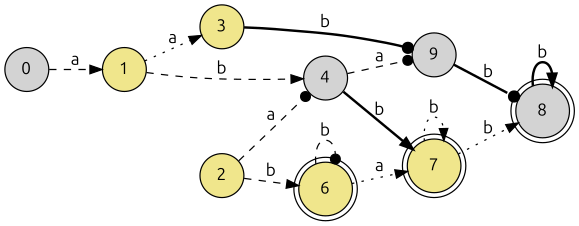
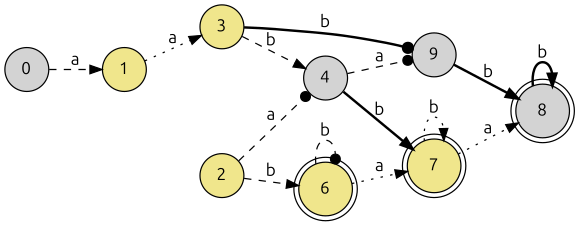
edge "1" -> "4": now "3" -> "4"
edge "9" -> "8": arrowhead dot -> normal
edge "7" -> "8": label "b" -> "a"
